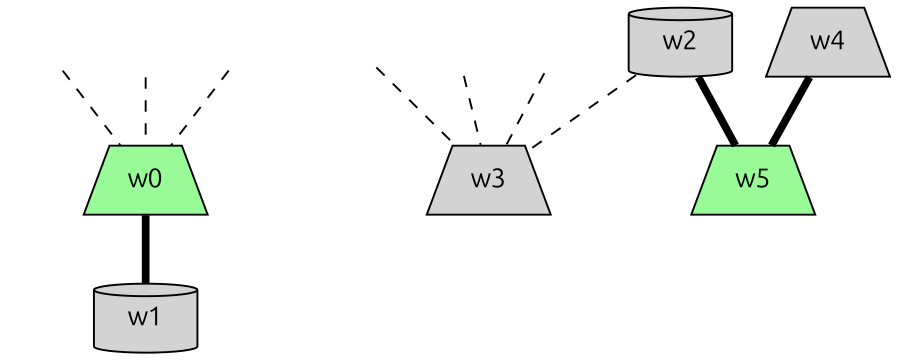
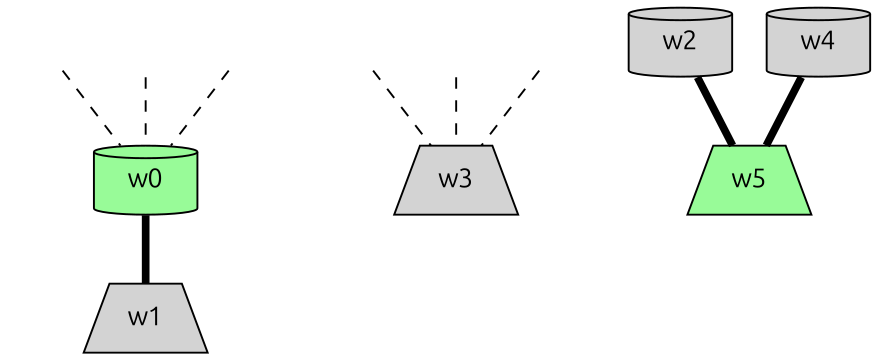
node "w4": shape trapezium -> cylinder
edge "w2" -- "w3": removed
node "w0": shape trapezium -> cylinder
node "w1": shape cylinder -> trapezium
